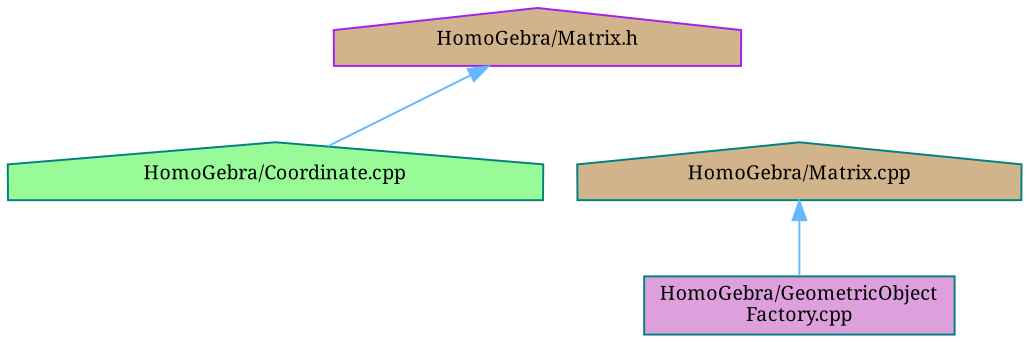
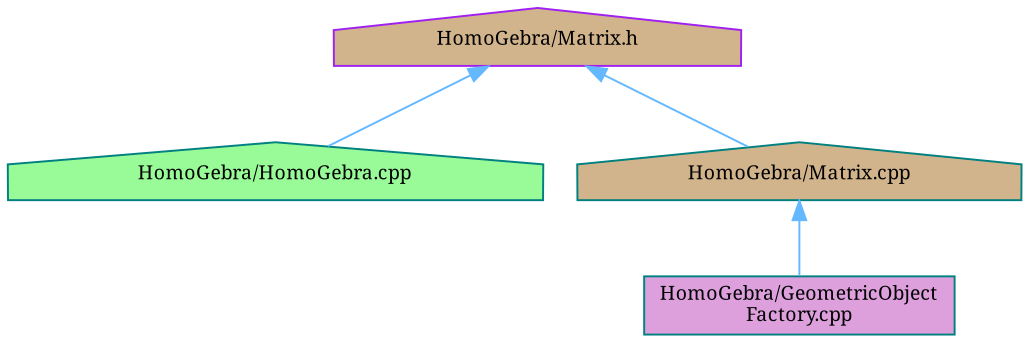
edge "HomoGebra/Matrix.cpp" -> "HomoGebra/Matrix.h": added
node "HomoGebra/Coordinate.cpp": label "HomoGebra/Coordinate.cpp" -> "HomoGebra/HomoGebra.cpp"
